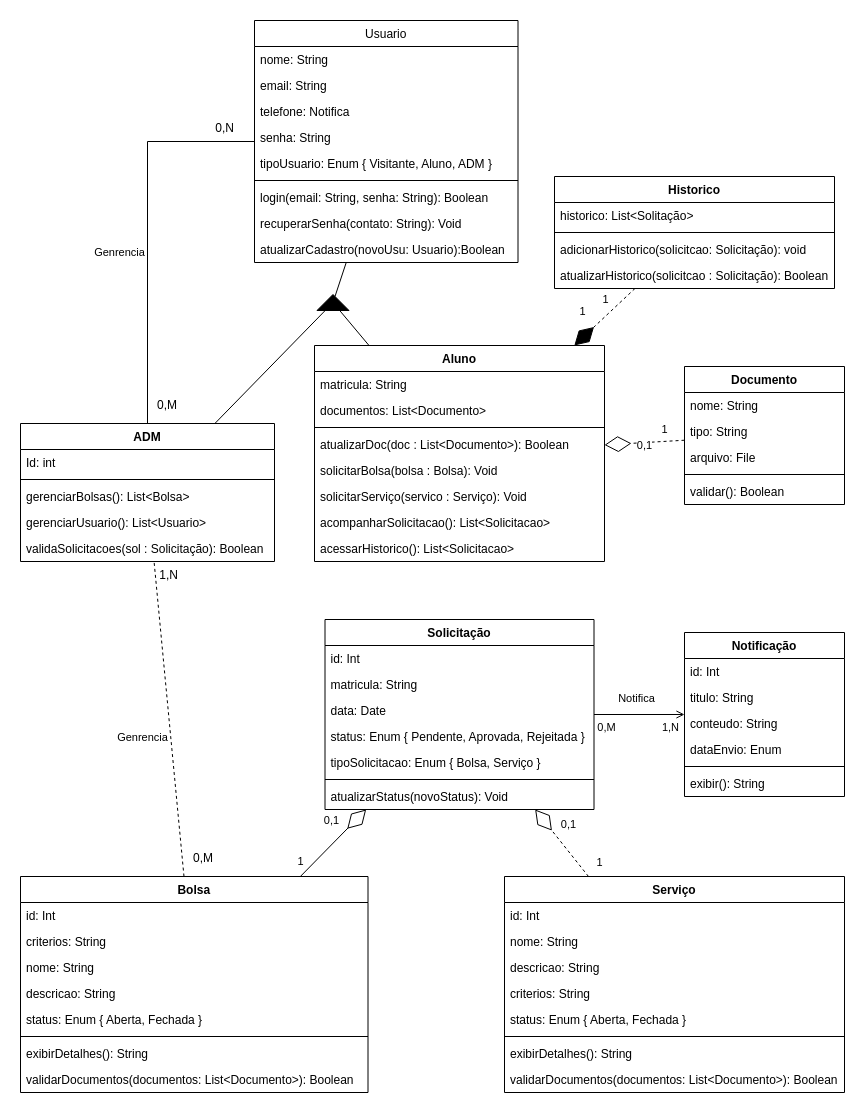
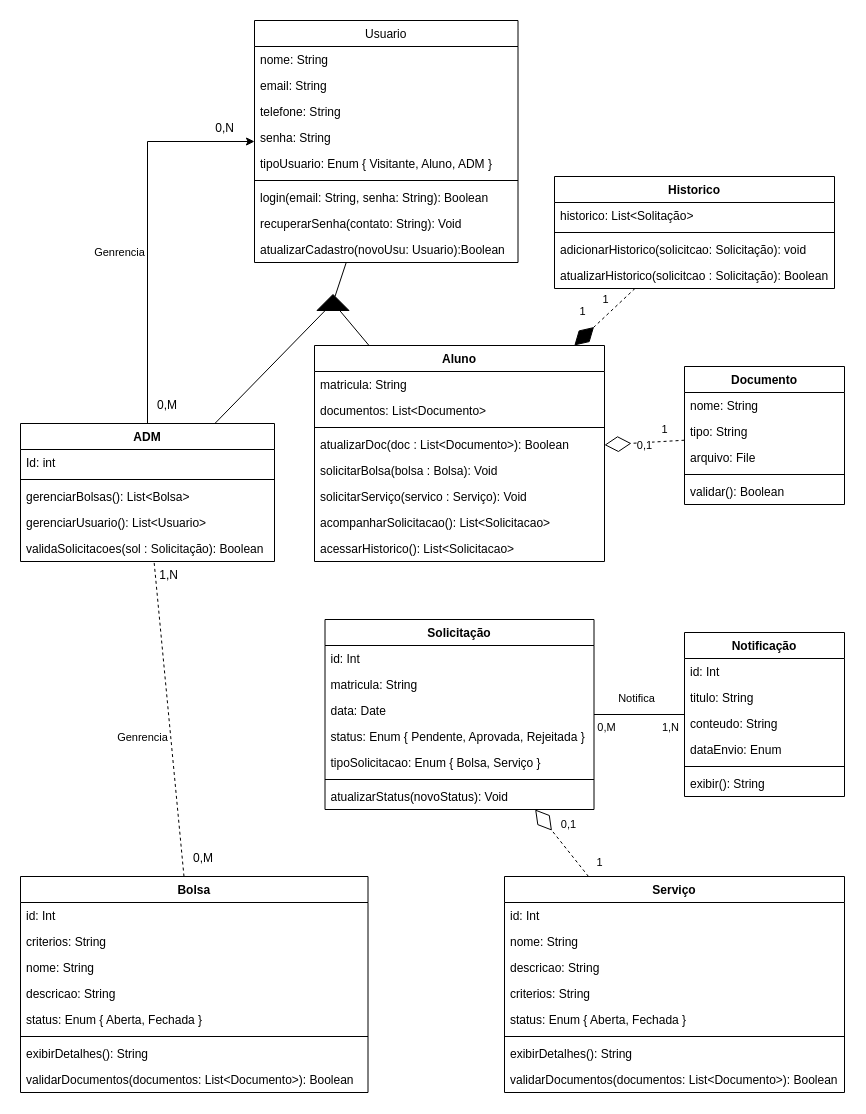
node "telefone: Notifica": label "telefone: Notifica" -> "telefone: String"
edge "Usuario" -- "ADM": arrowhead none -> classic
edge "Solicitação" -> "Notificação": arrowhead open -> none
edge "Bolsa" -> "Solicitação": removed, labels "1", "0,1"
